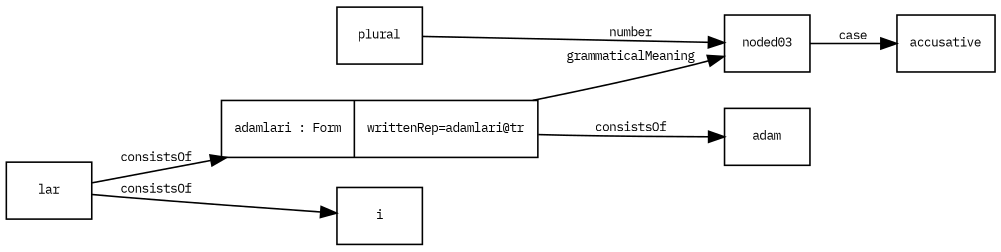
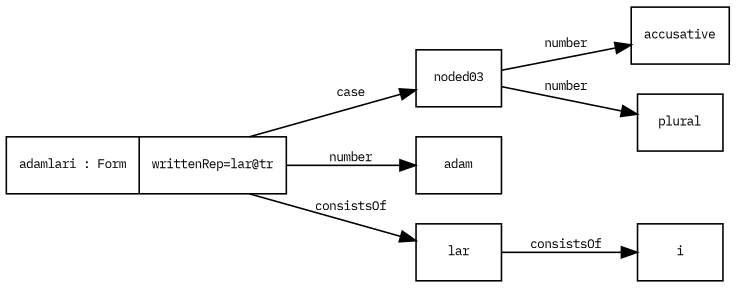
edge "noded03" -> "accusative": label "case" -> "number"
edge "plural" -> "noded03": reversed
edge "adamlari : Form" -> "noded03": label "grammaticalMeaning" -> "case"
node "adamlari : Form": text "writtenRep=adamlari@tr" -> "writtenRep=lar@tr"
edge "adamlari : Form" -> "adam": label "consistsOf" -> "number"
edge "lar" -> "adamlari : Form": reversed
